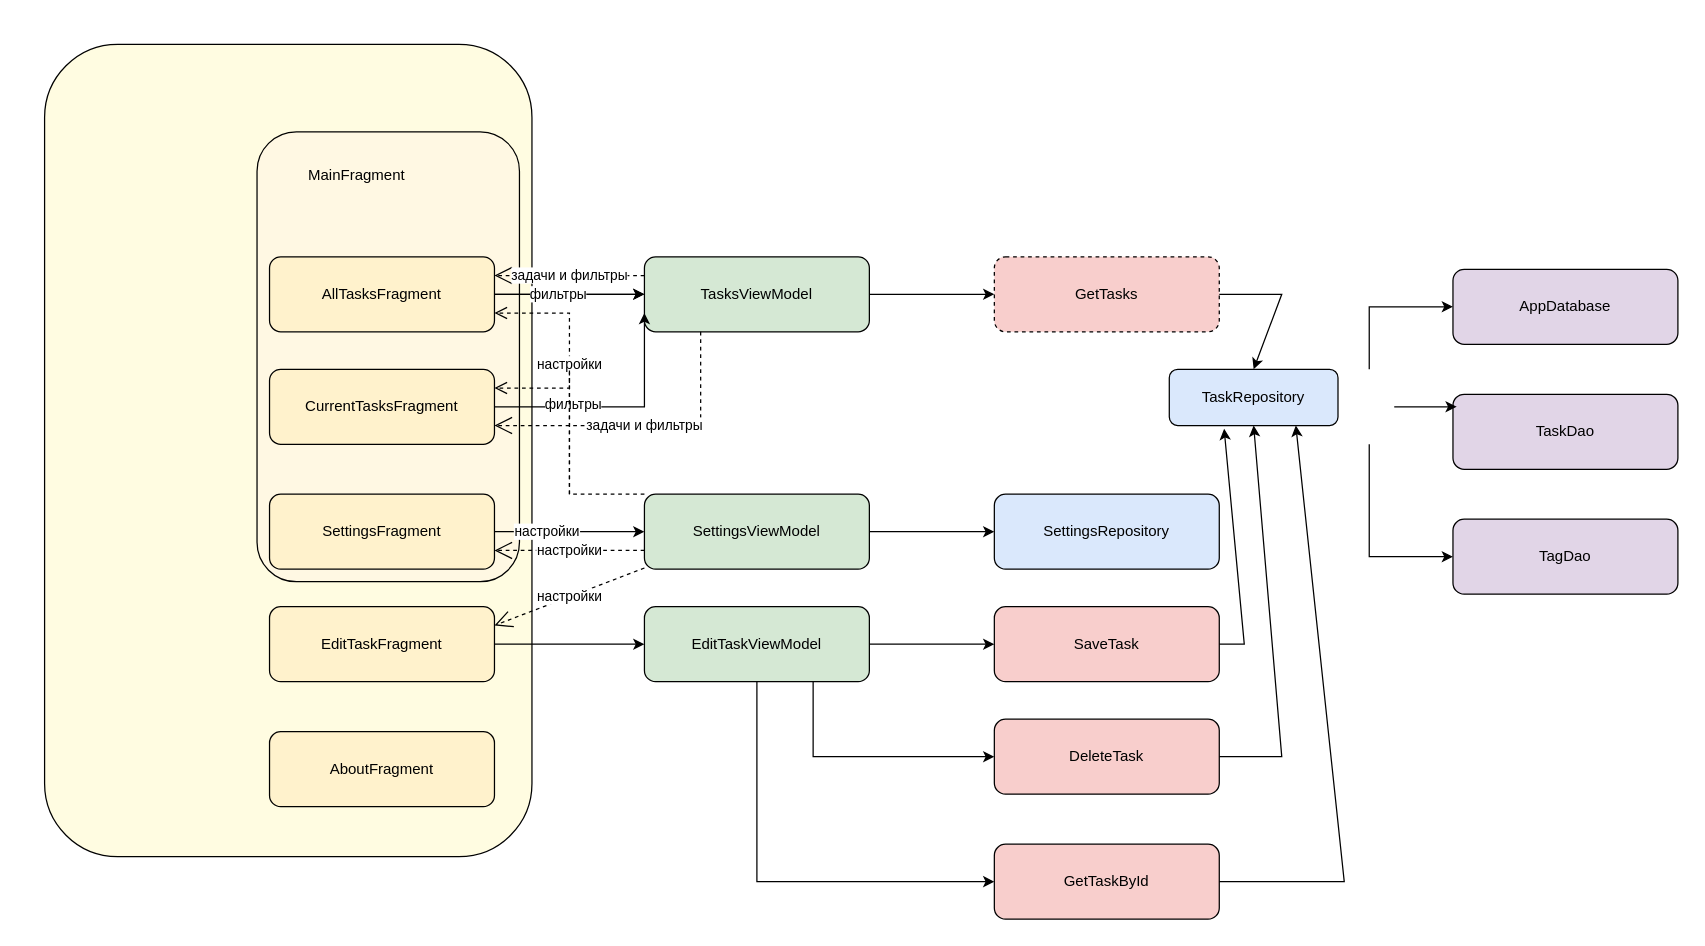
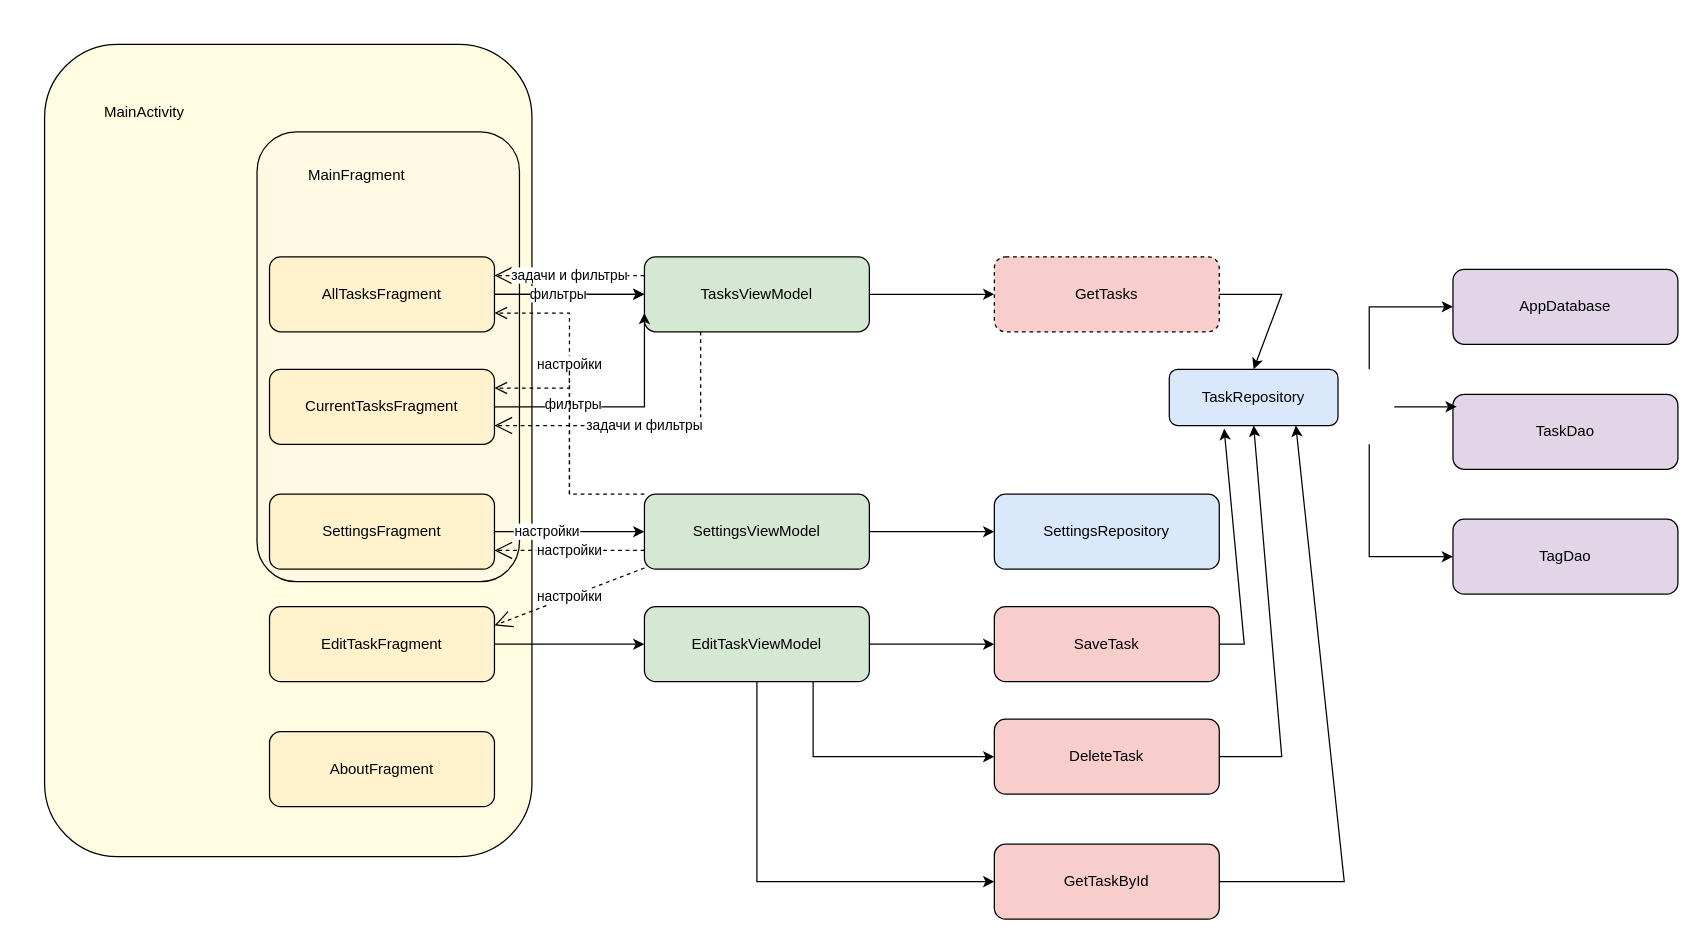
node "MainActivity": added
